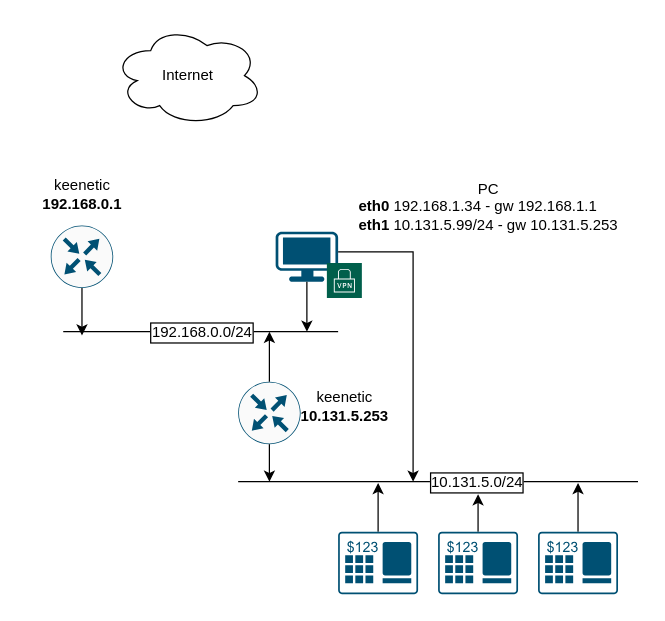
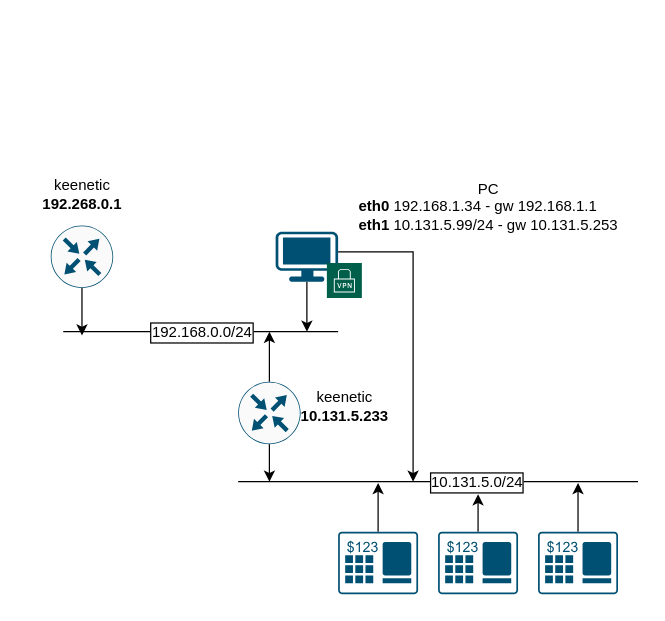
node "Internet": removed
node "keenetic 192.168.0.1": label "keenetic 192.168.0.1" -> "keenetic 192.268.0.1"
node "keenetic 10.131.5.253": label "keenetic 10.131.5.253" -> "keenetic 10.131.5.233"
